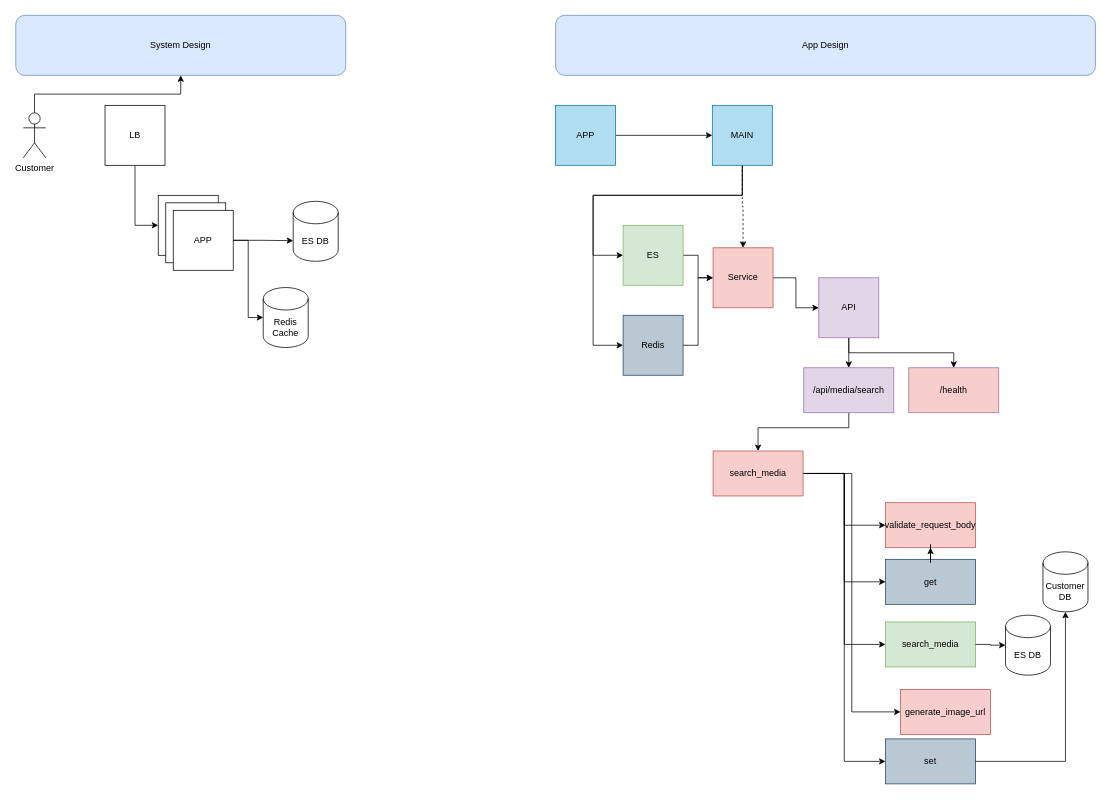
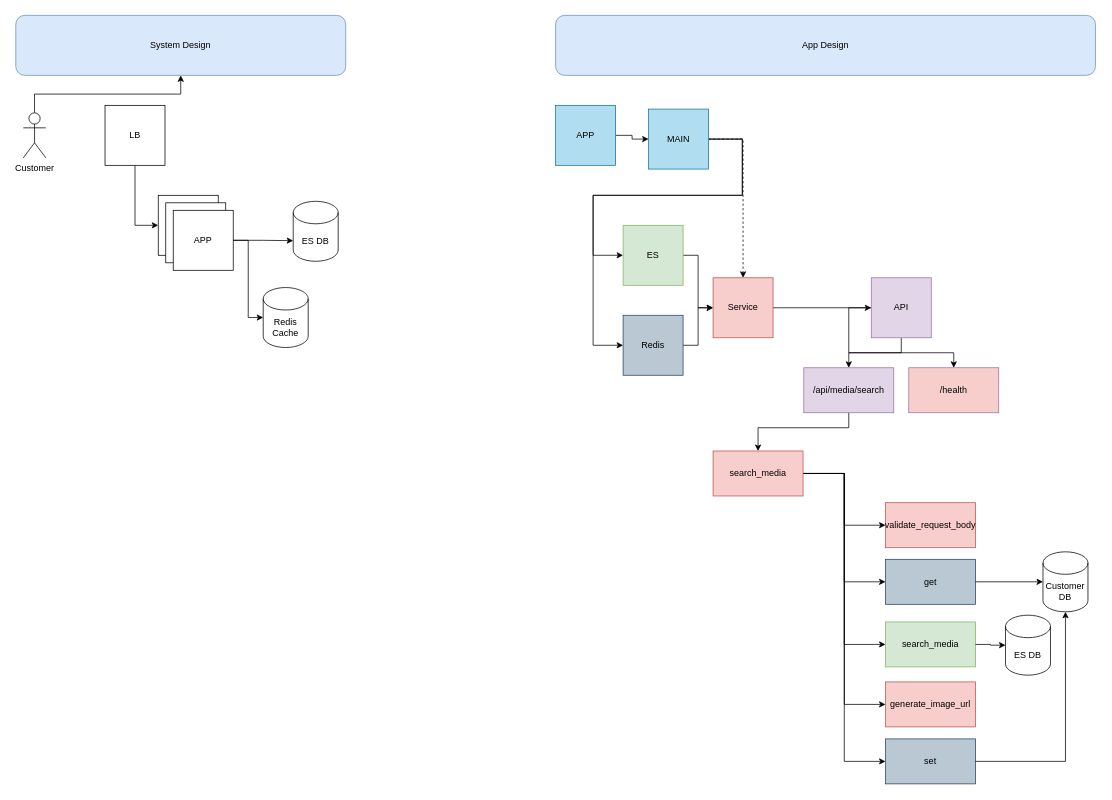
node "MAIN": moved (742, 135) -> (678, 139)
node "Service": moved (743, 278) -> (743, 308)
node "API": moved (849, 308) -> (901, 308)
edge "get" -> "validate_request_body": now "get" -> "Customer DB"
node "generate_image_url": moved (945, 712) -> (930, 705)
